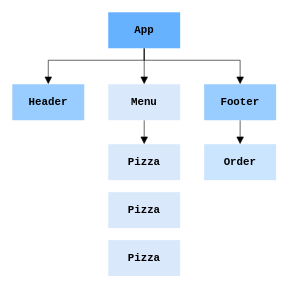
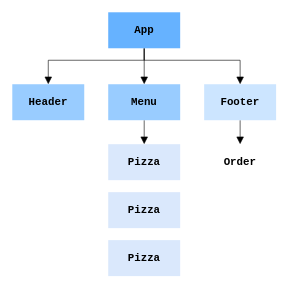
node "Menu": fillcolor #dae8fc -> #99ccff
node "Footer": fillcolor #99ccff -> #cce5ff
node "Order": fillcolor #cce5ff -> #ffffff
